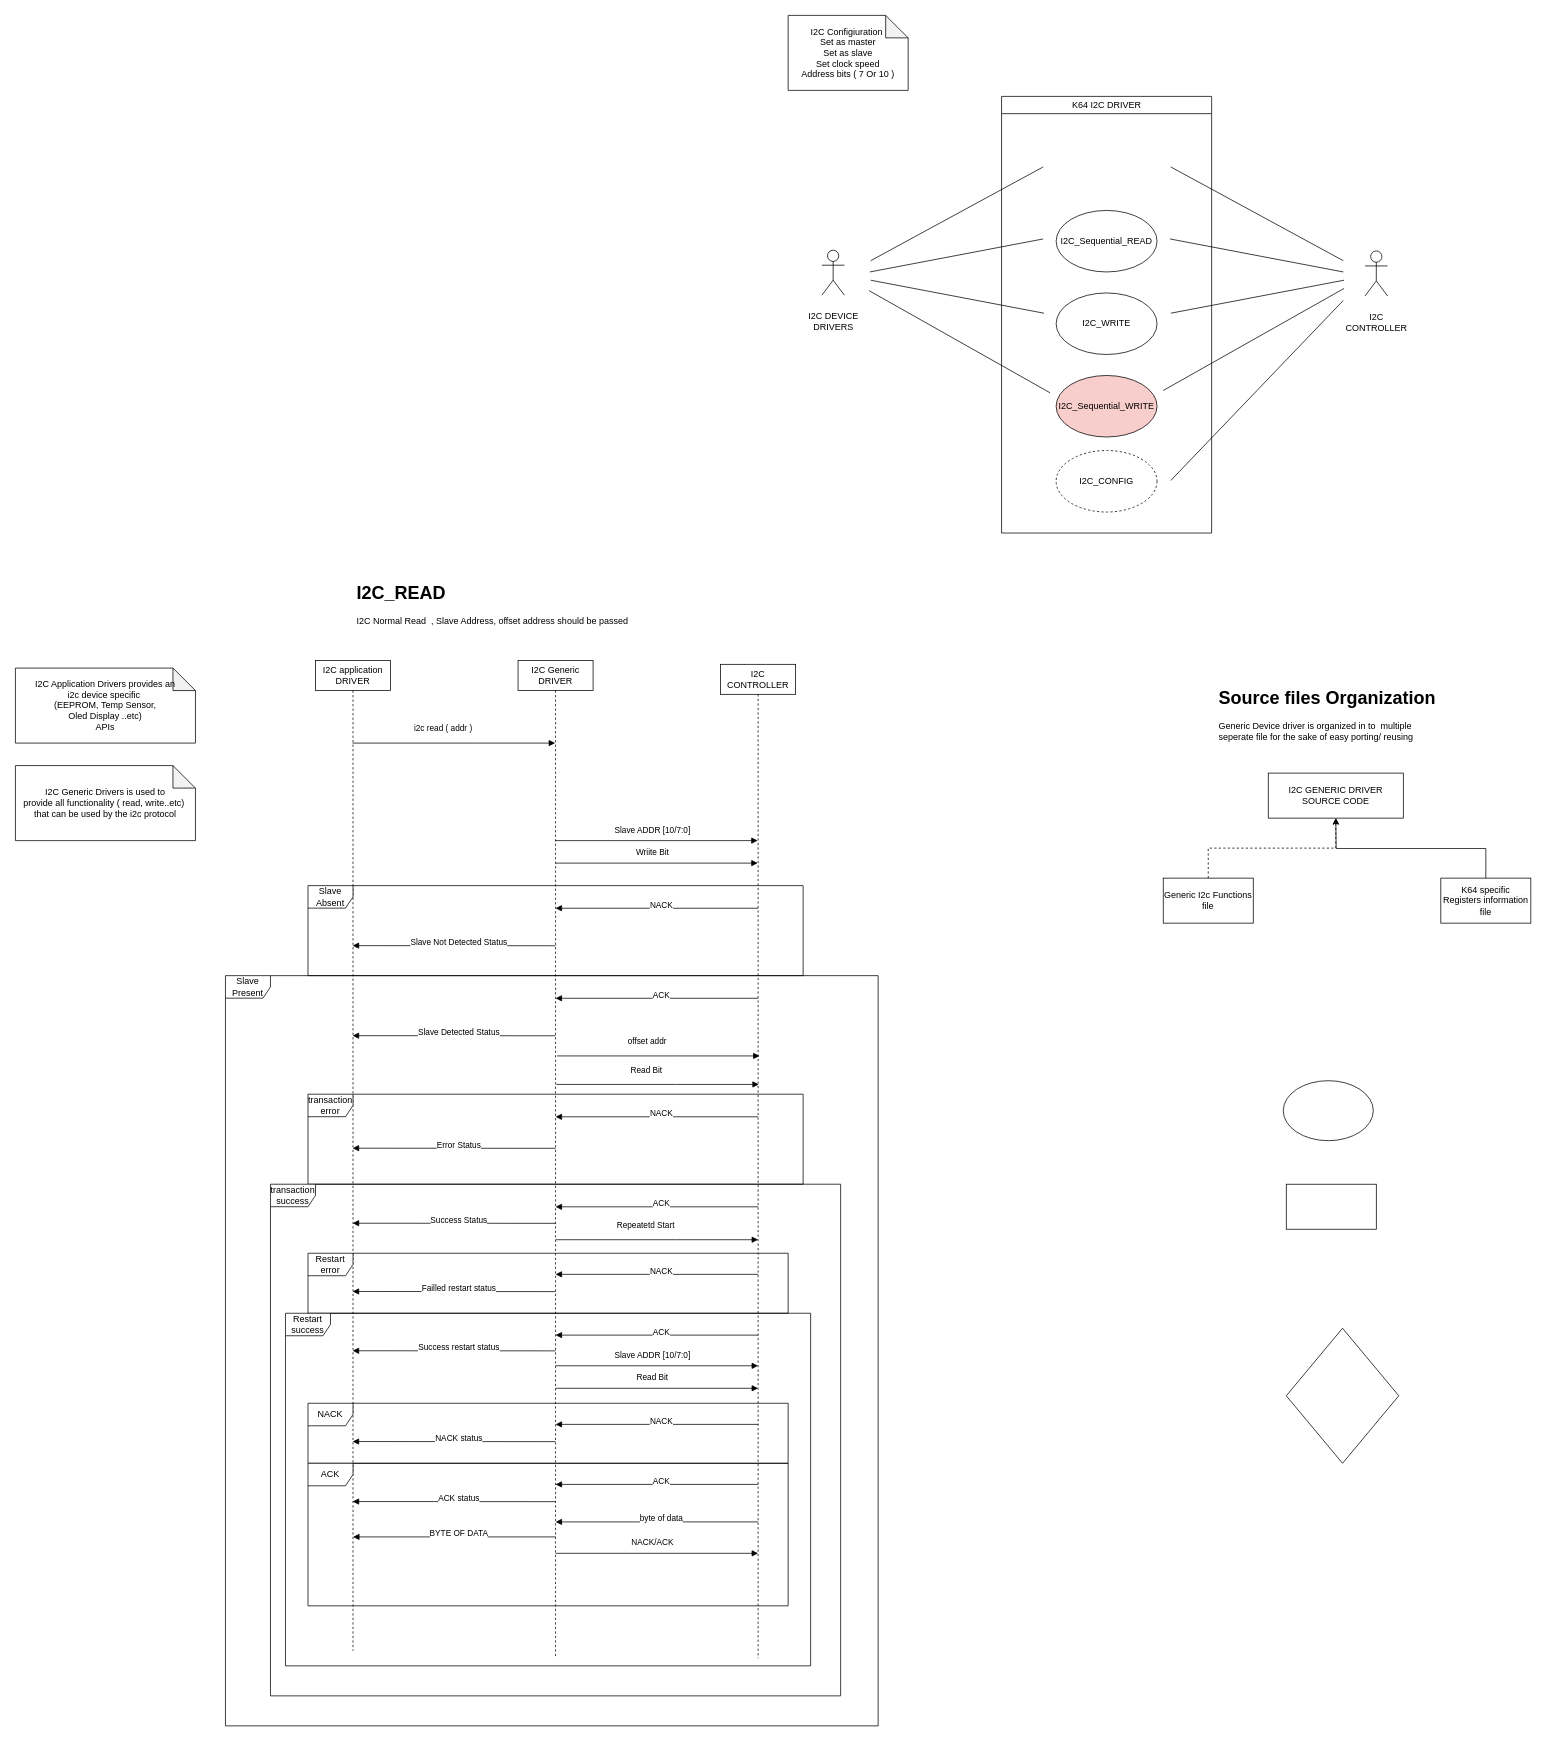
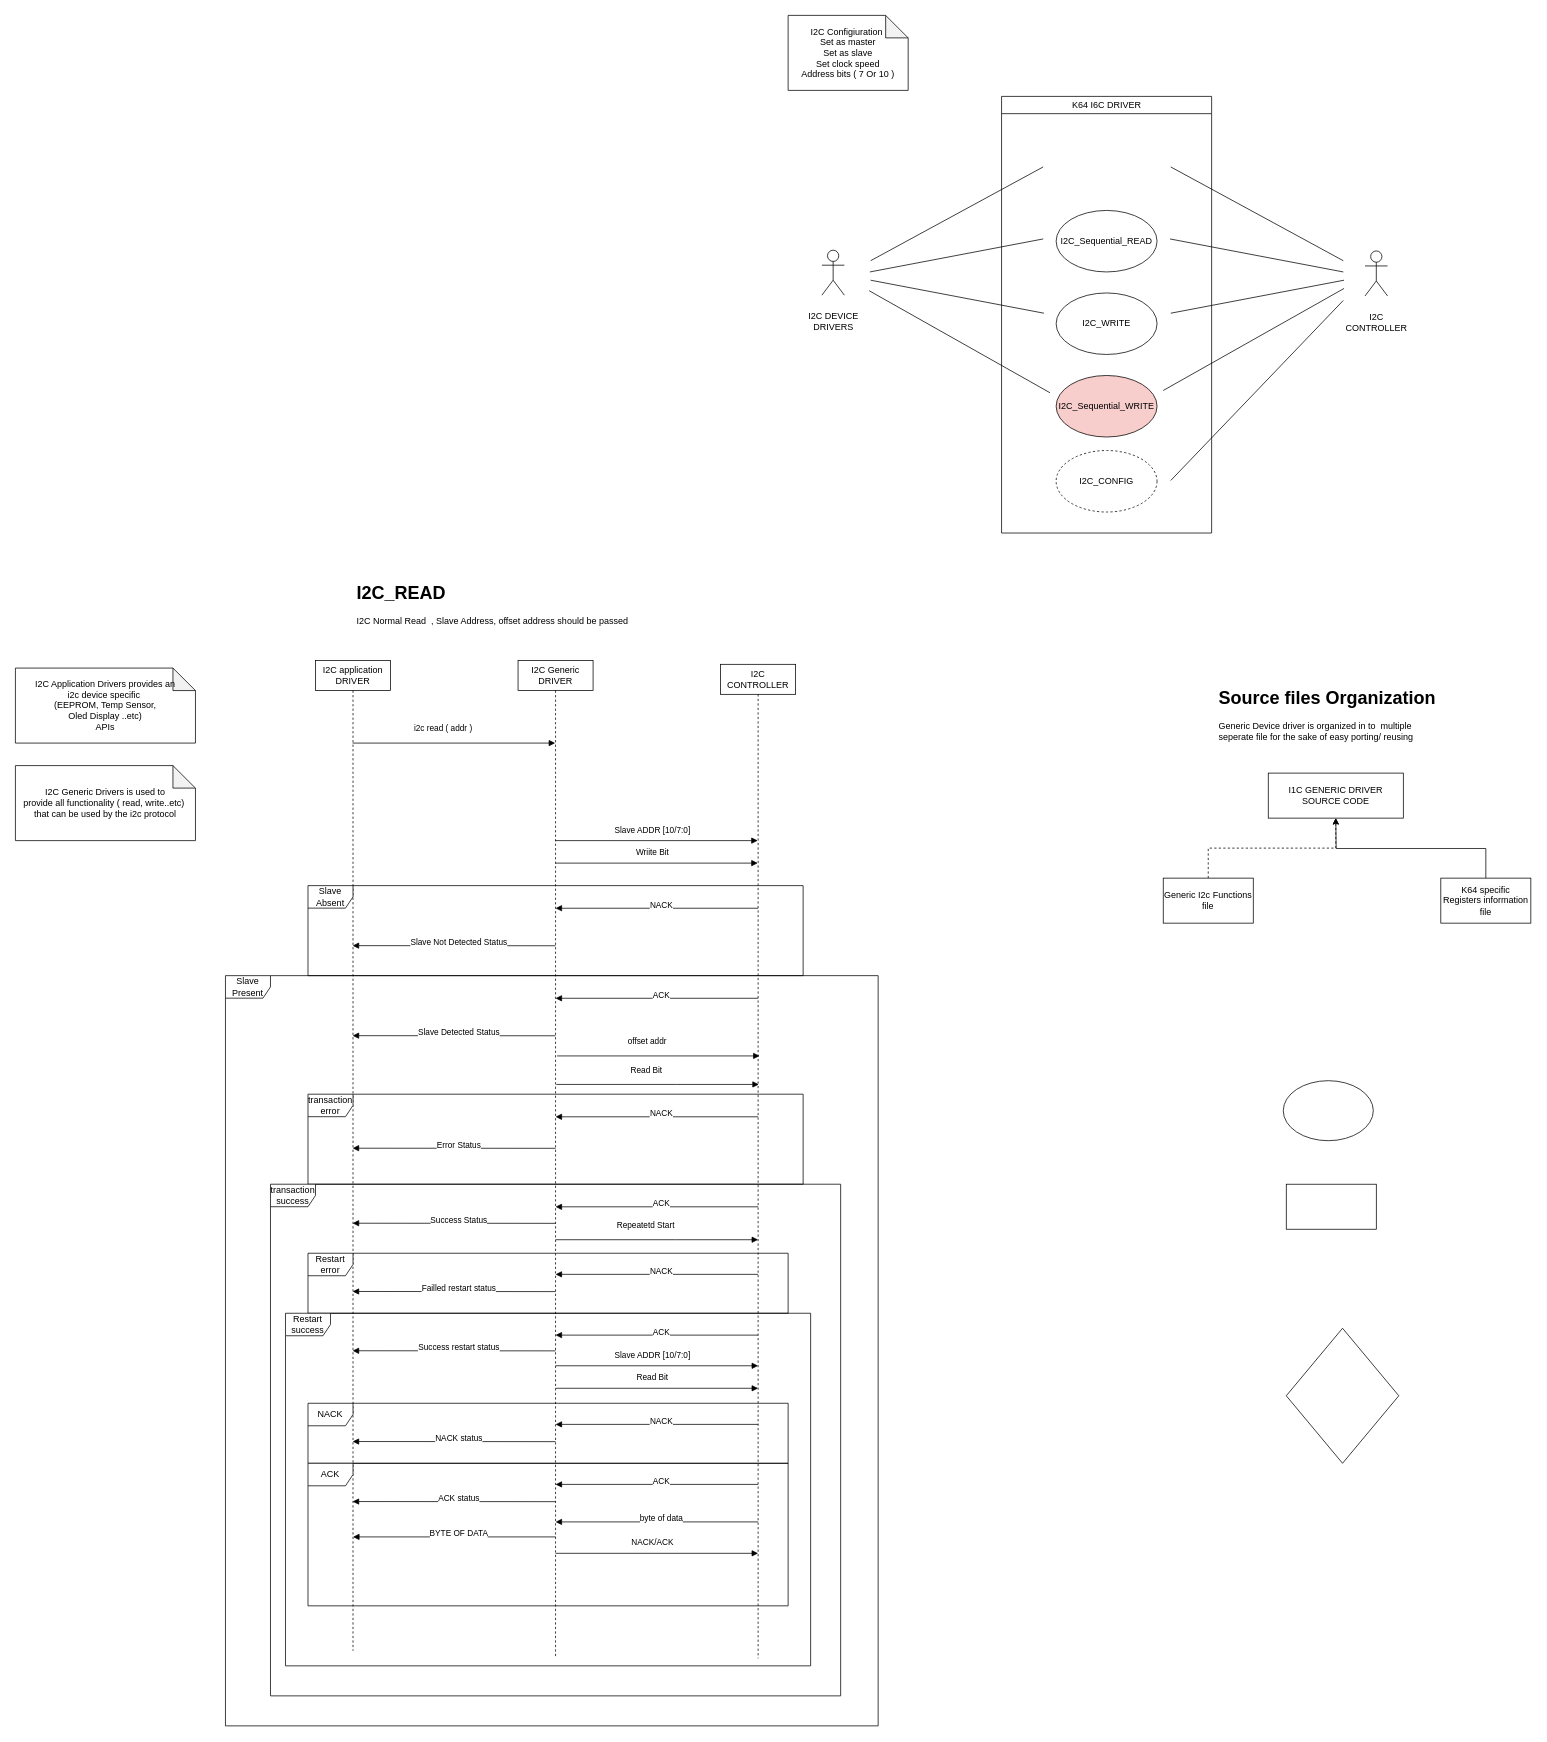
node "K64 I2C DRIVER": label "K64 I2C DRIVER" -> "K64 I6C DRIVER"
node "I2C GENERIC DRIVER SOURCE CODE": label "I2C GENERIC DRIVER SOURCE CODE" -> "I1C GENERIC DRIVER SOURCE CODE"
